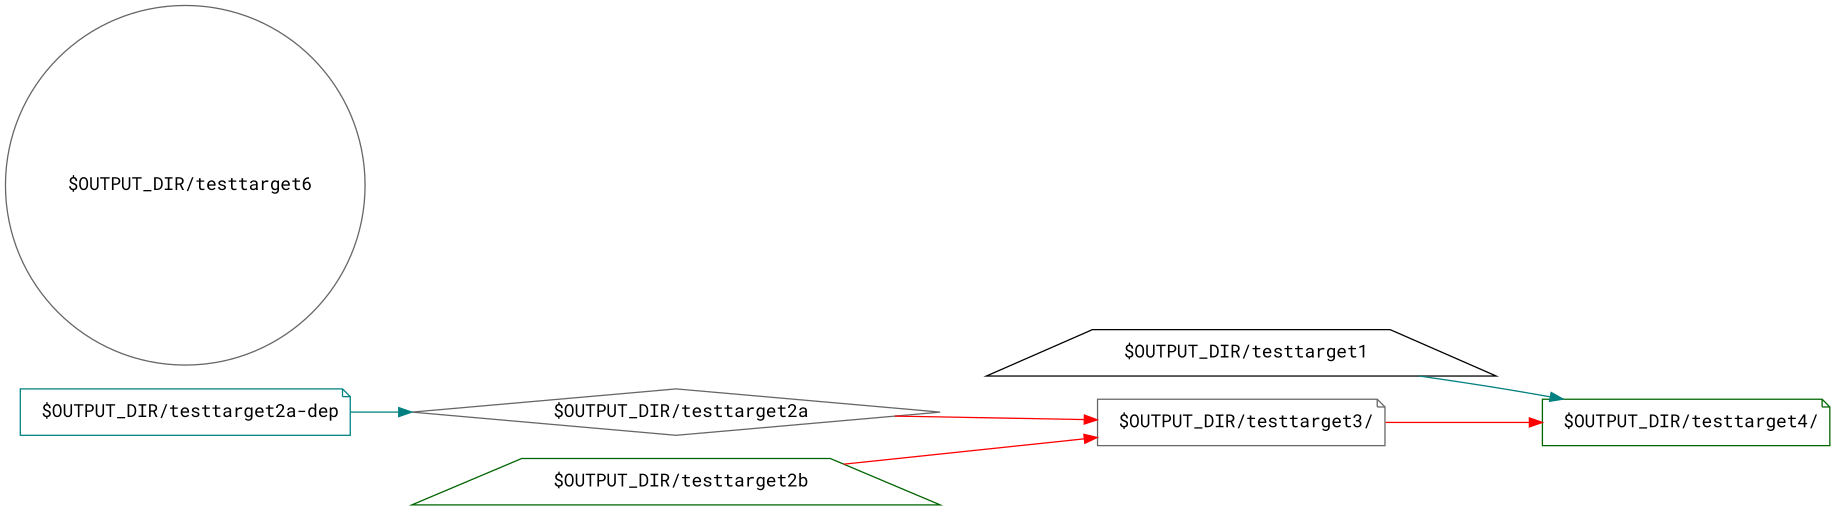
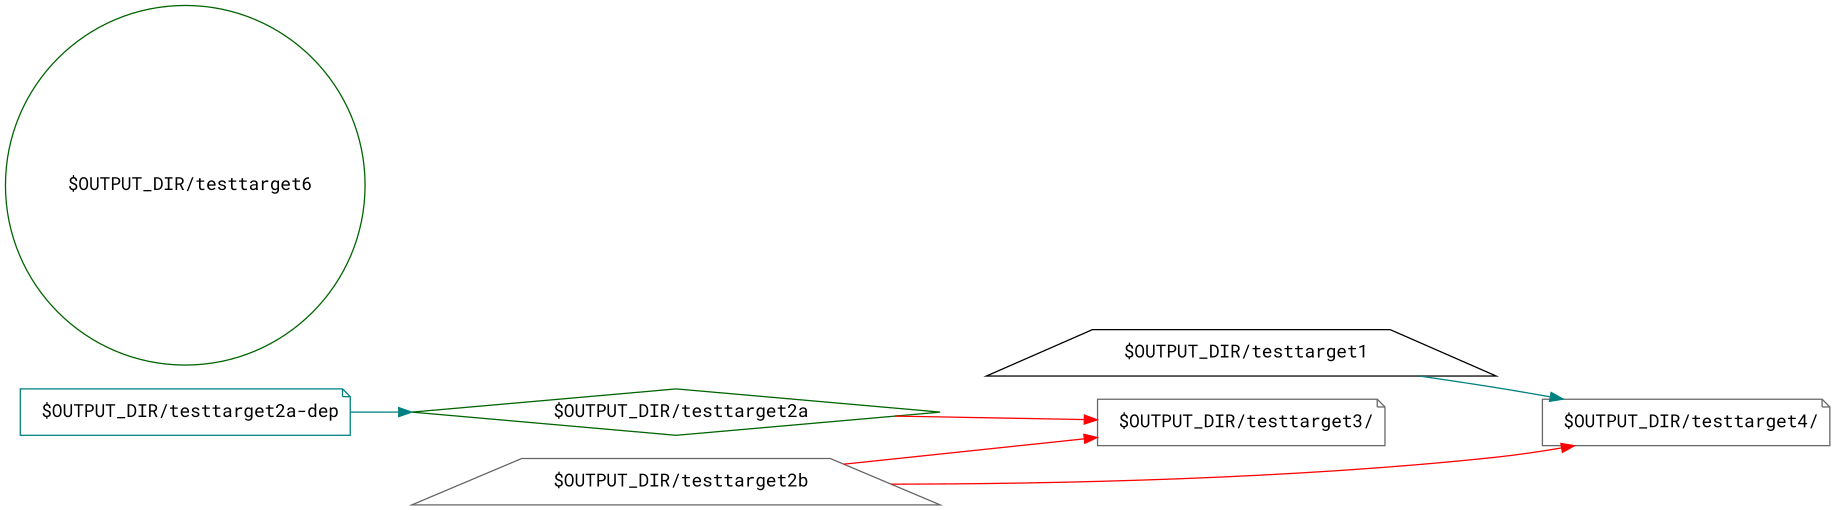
node "$OUTPUT_DIR/testtarget6": color gray40 -> darkgreen
node "$OUTPUT_DIR/testtarget2a": color gray40 -> darkgreen
edge "$OUTPUT_DIR/testtarget3/" -> "$OUTPUT_DIR/testtarget4/": now "$OUTPUT_DIR/testtarget2b" -> "$OUTPUT_DIR/testtarget4/"
node "$OUTPUT_DIR/testtarget4/": color darkgreen -> gray40
node "$OUTPUT_DIR/testtarget2b": color darkgreen -> gray40
